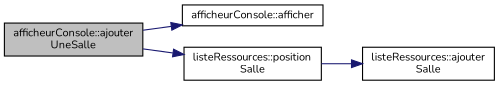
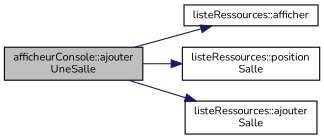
node "afficheurConsole::afficher": label "afficheurConsole::afficher" -> "listeRessources::afficher"
edge "listeRessources::position Salle" -> "listeRessources::ajouter Salle": now "afficheurConsole::ajouter UneSalle" -> "listeRessources::ajouter Salle"
